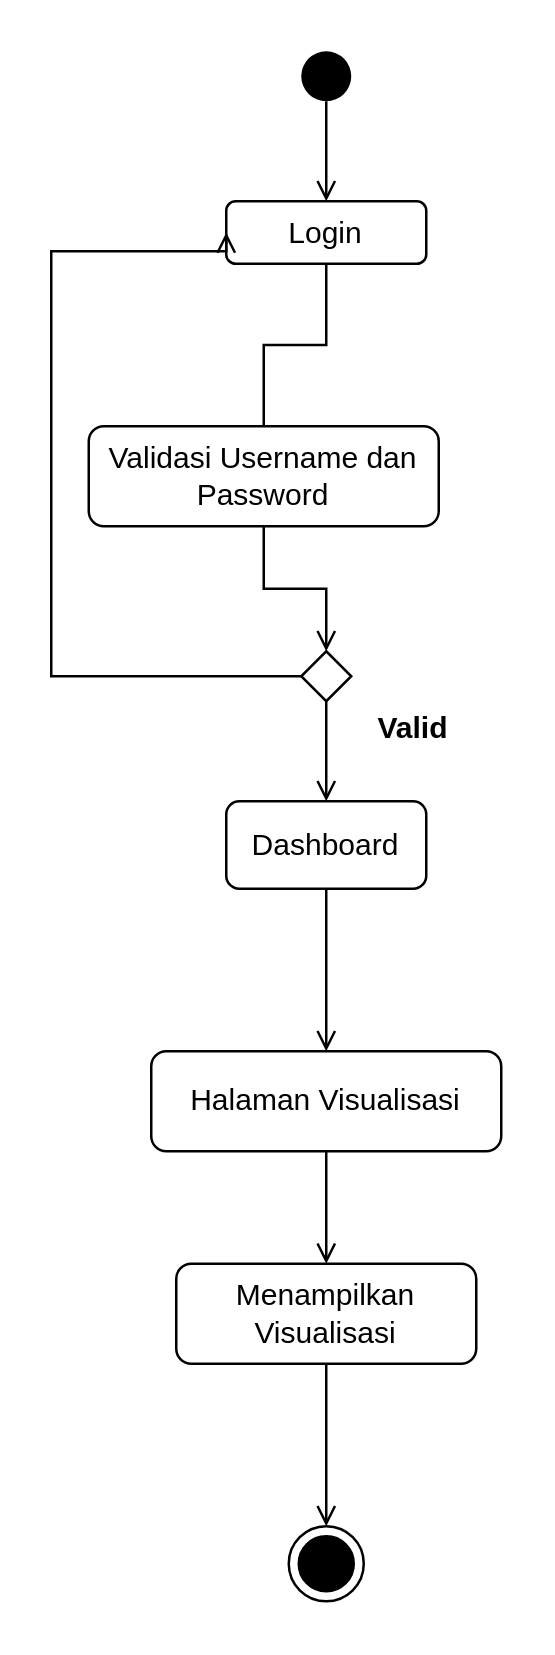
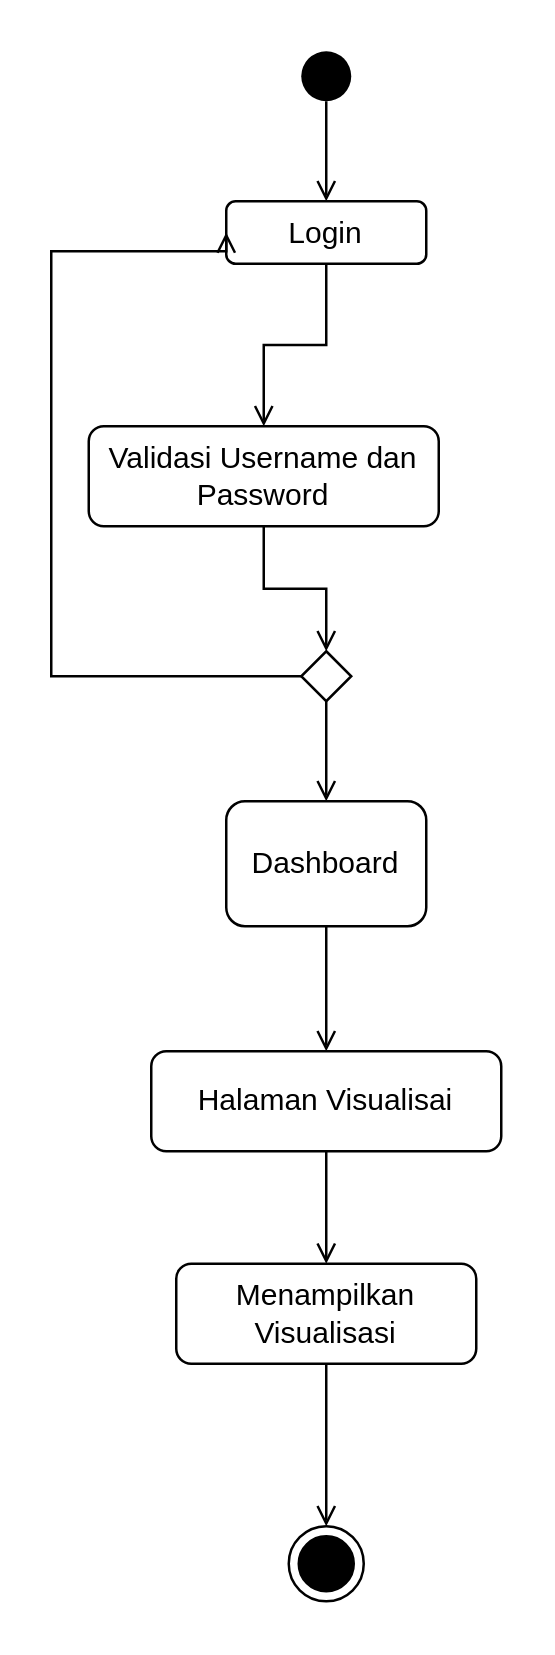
edge "Login" -- "Validasi Username dan Password": arrowhead none -> open
node "Valid": removed
node "Dashboard": size 200x88 -> 200x125
node "Halaman Visualisasi": label "Halaman Visualisasi" -> "Halaman Visualisai"
